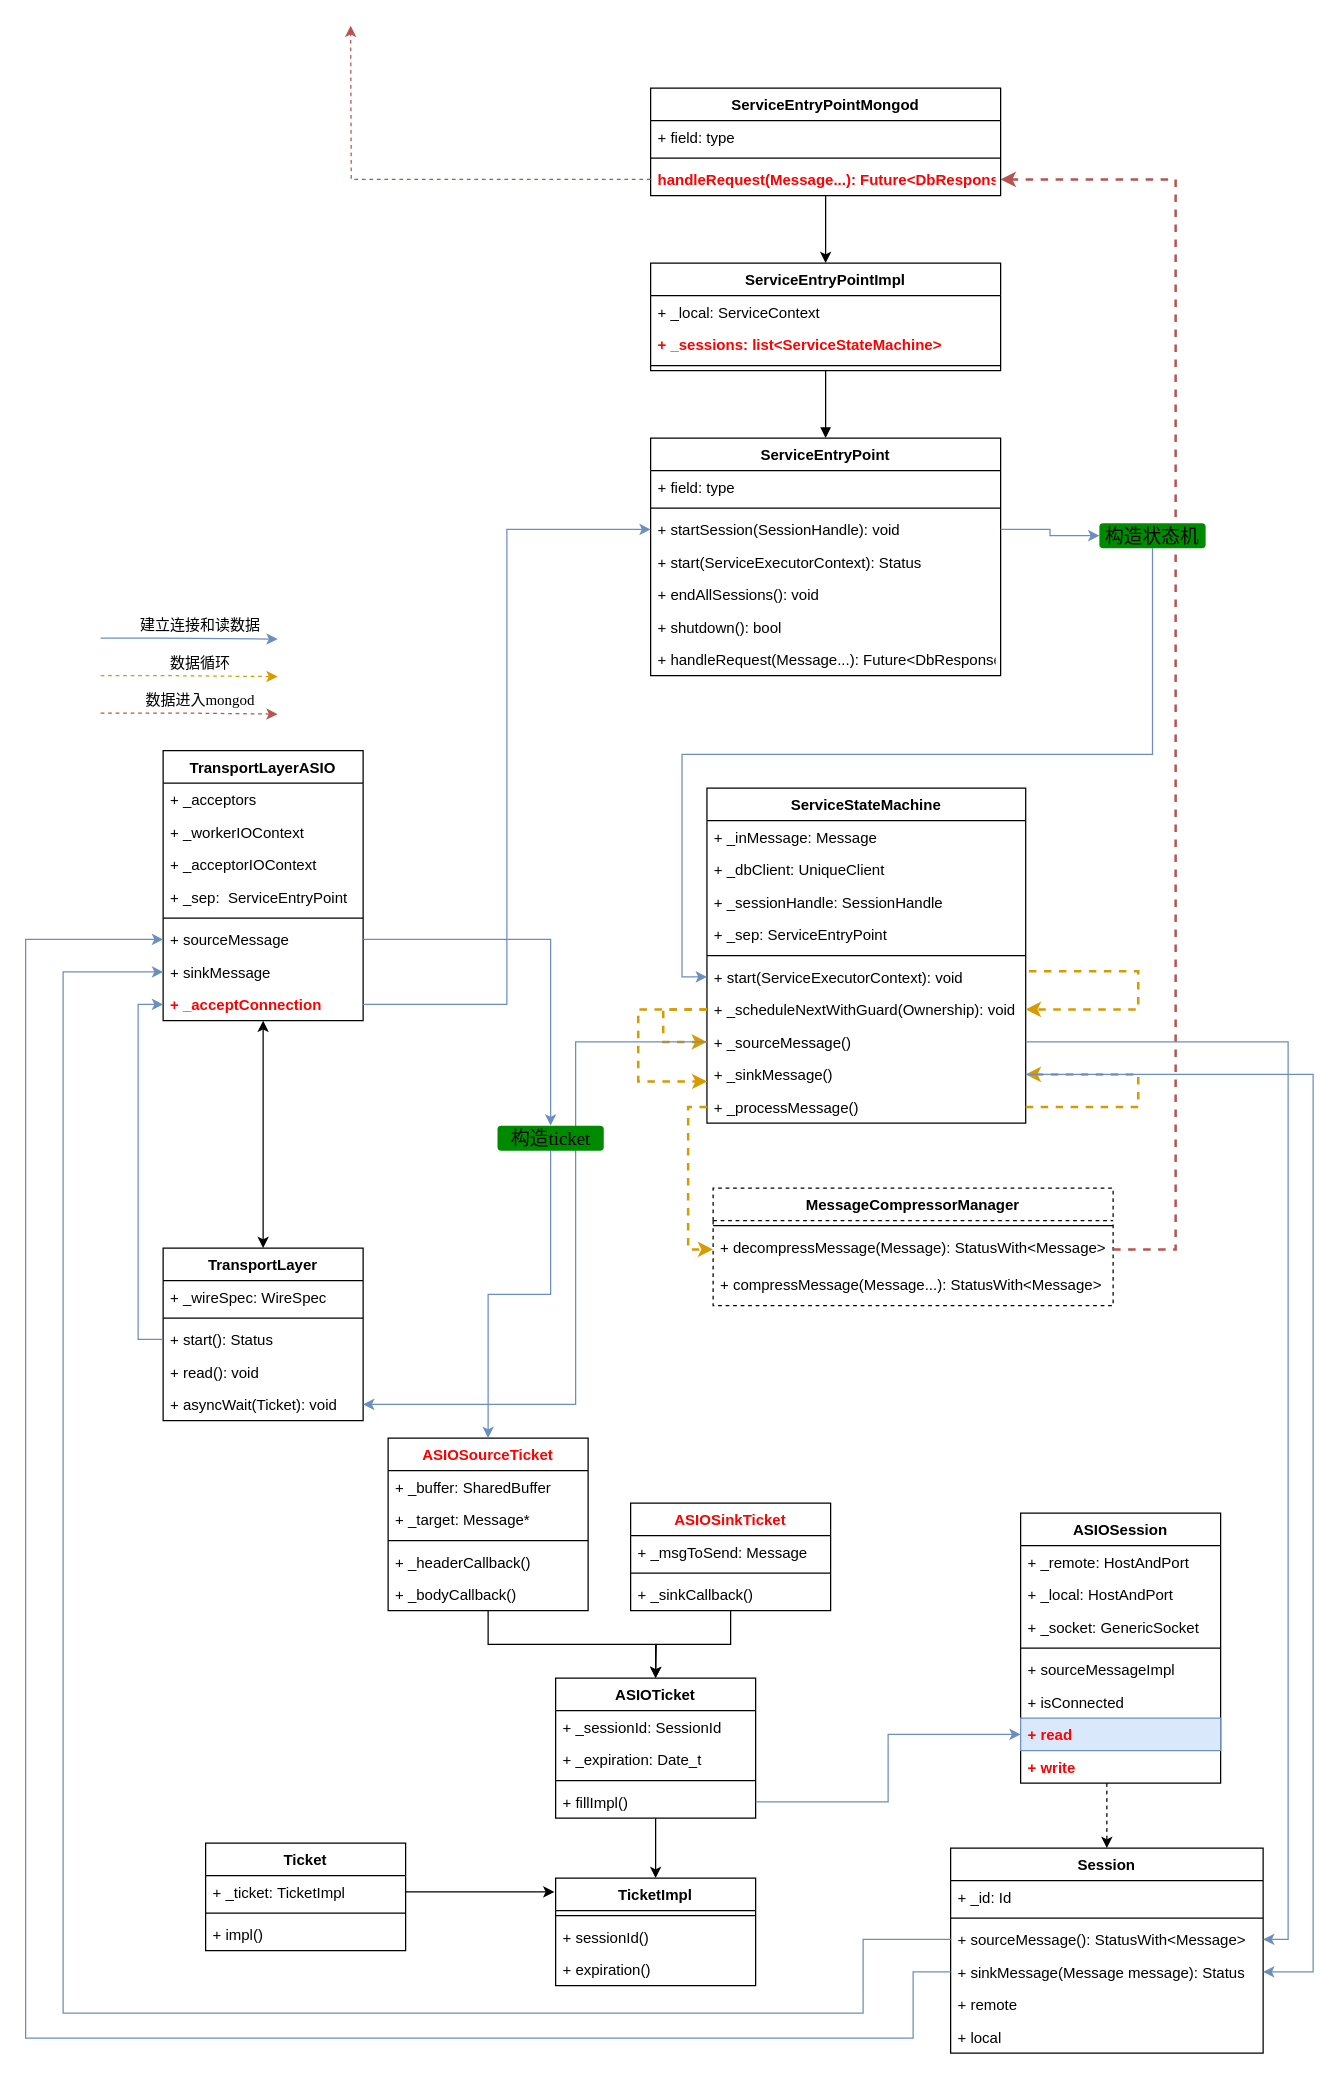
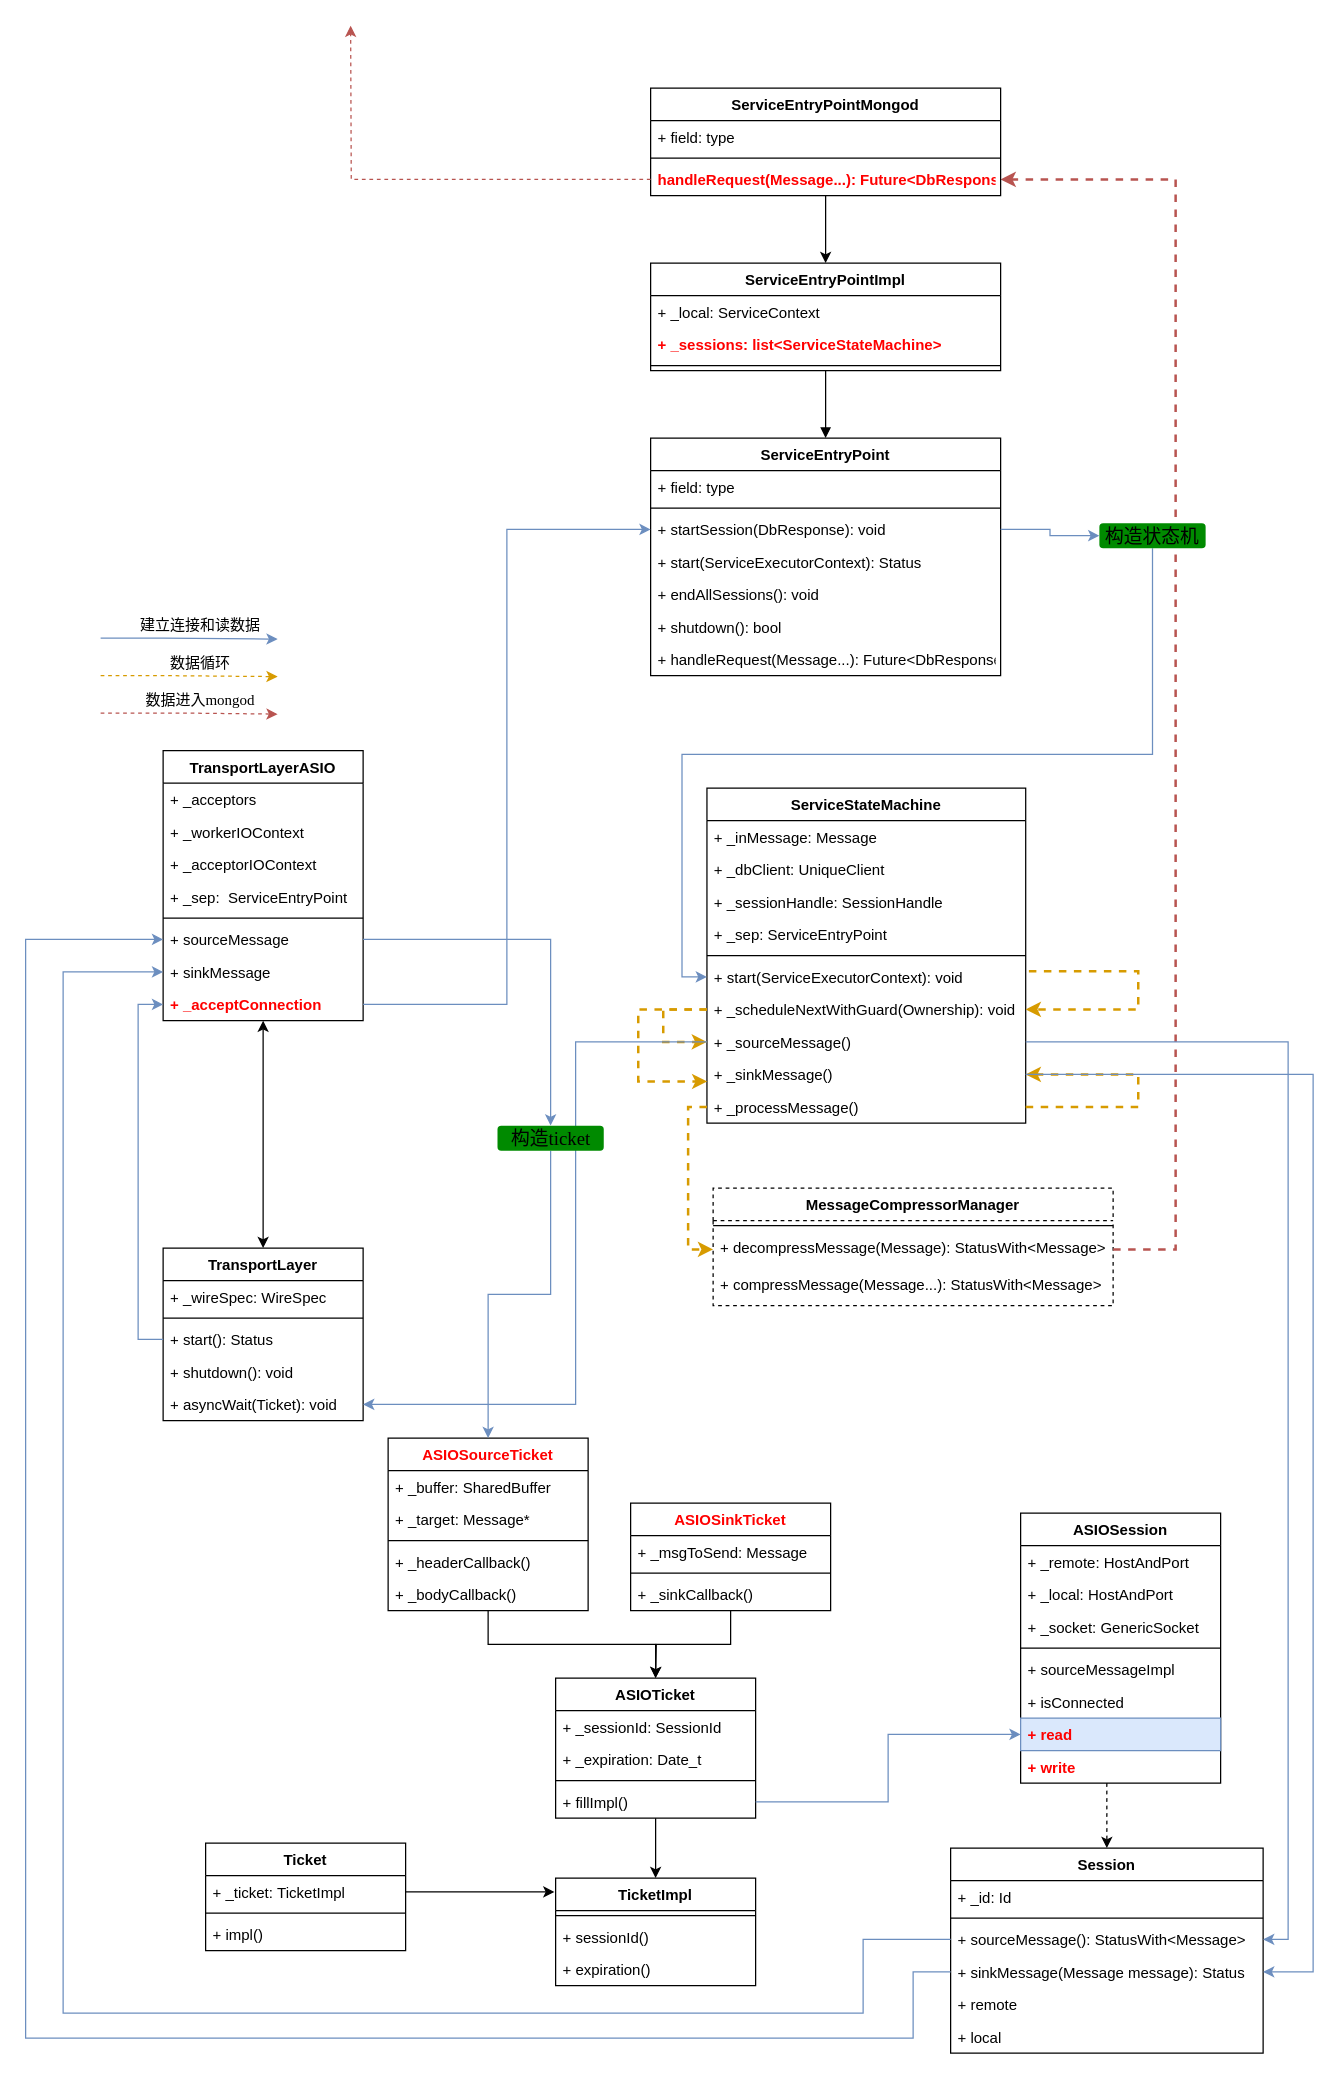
node "+ startSession(SessionHandle): void": label "+ startSession(SessionHandle): void" -> "+ startSession(DbResponse): void"
node "+ read(): void": label "+ read(): void" -> "+ shutdown(): void"
